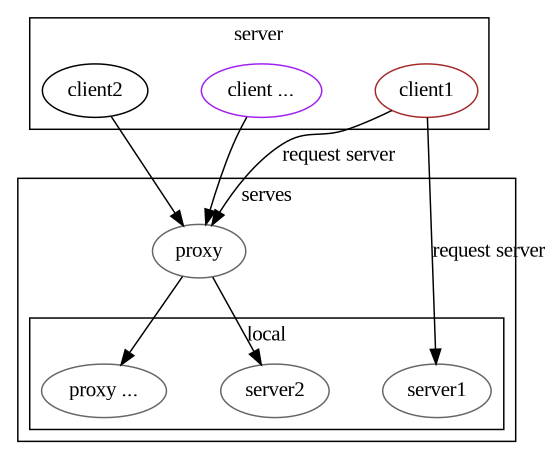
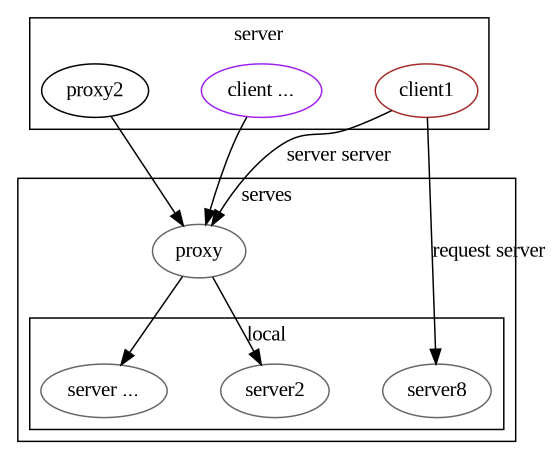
node "client2": label "client2" -> "proxy2"
edge "client1" -> "proxy": label "request server" -> "server server"
node "proxy ...": label "proxy ..." -> "server ..."
node "server1": label "server1" -> "server8"
